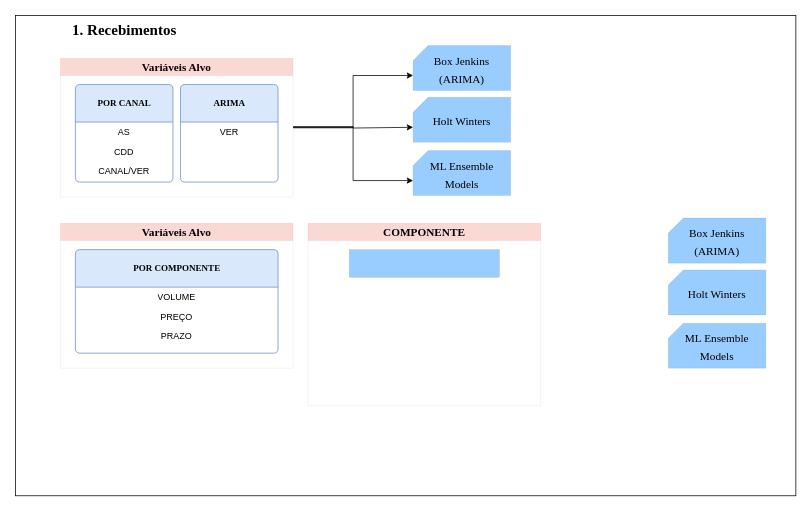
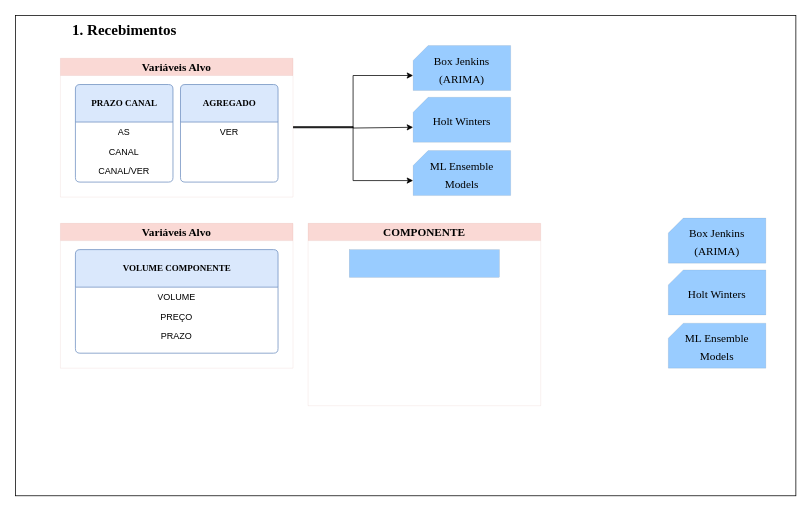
node "POR CANAL": label "POR CANAL" -> "PRAZO CANAL"
node "ARIMA": label "ARIMA" -> "AGREGADO"
node "CDD": label "CDD" -> "CANAL"
node "POR COMPONENTE": label "POR COMPONENTE" -> "VOLUME COMPONENTE"
